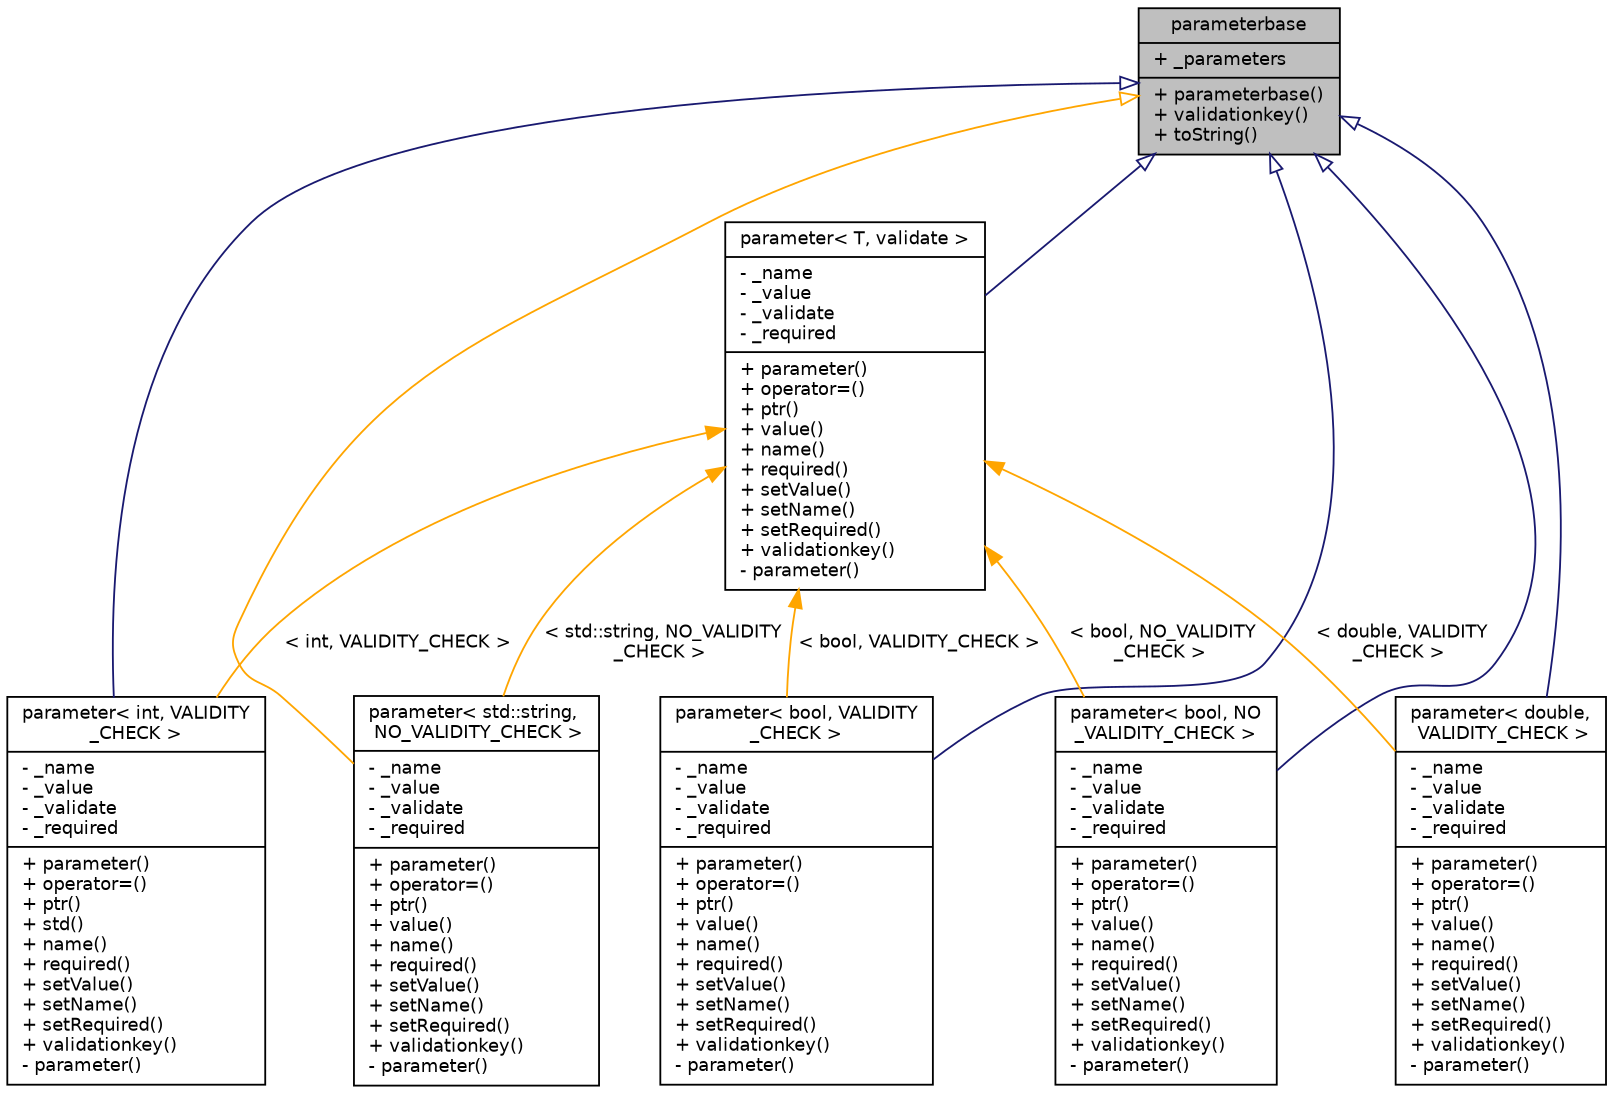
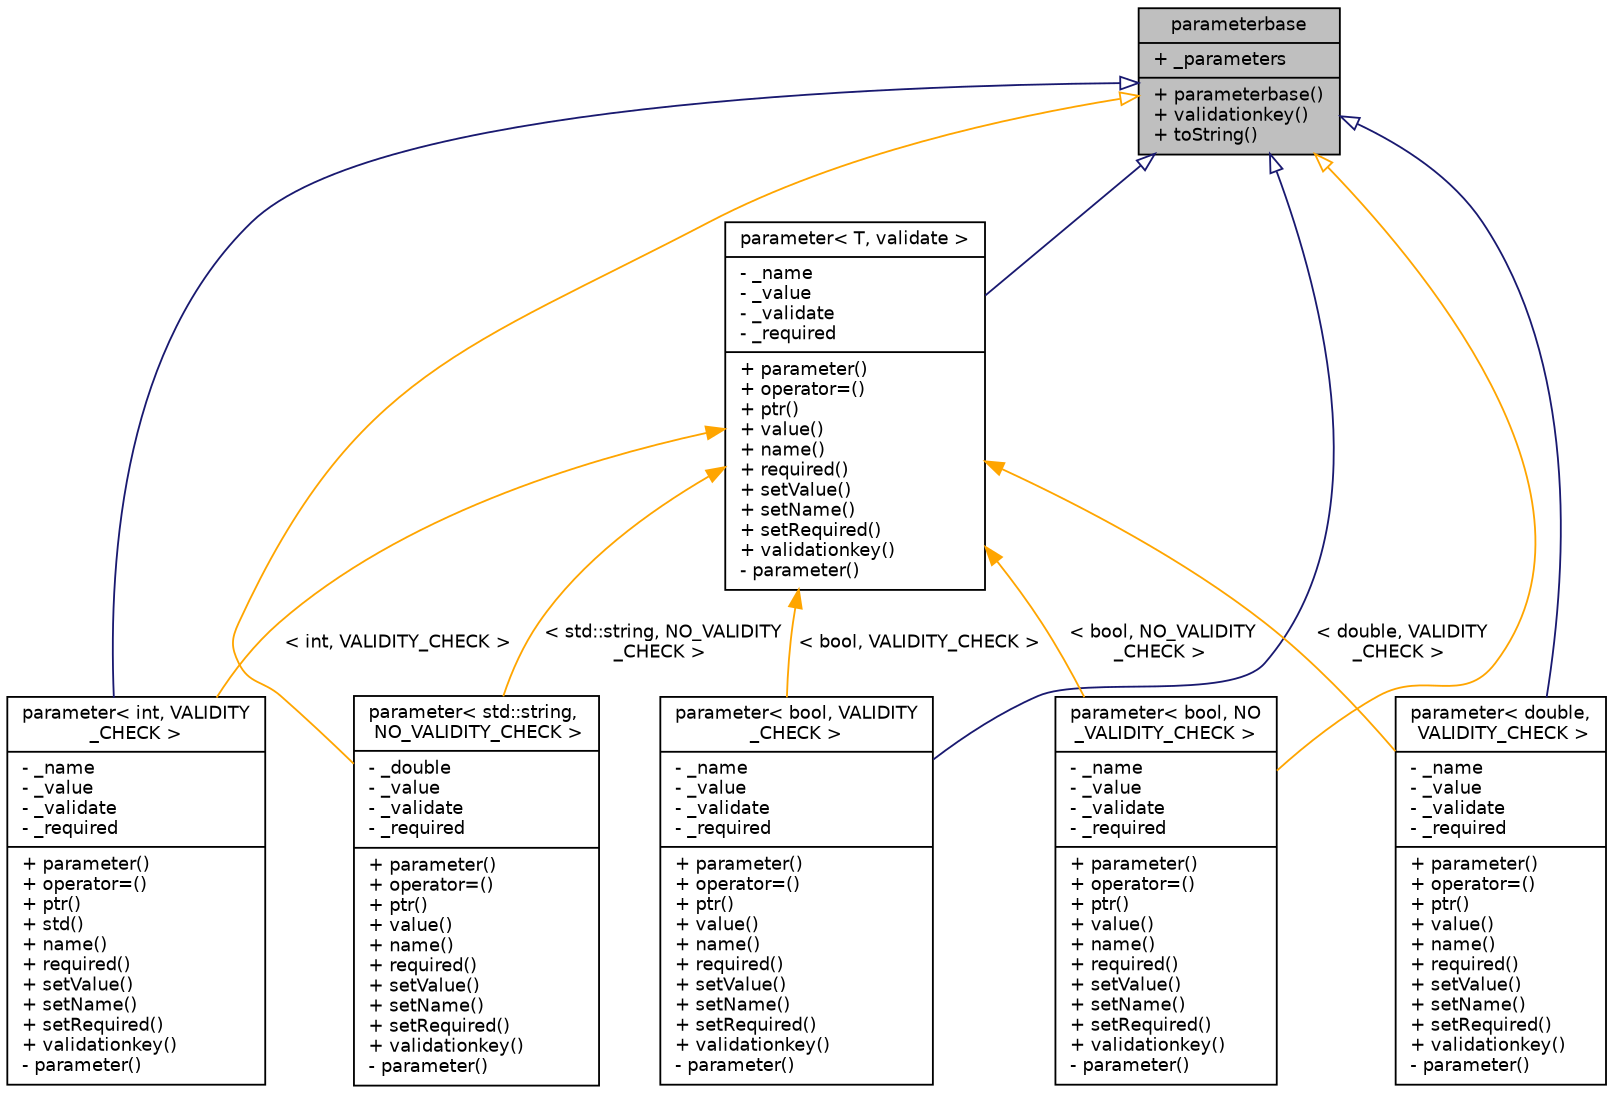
edge "parameter< bool, NO" -> "parameterbase": color midnightblue -> orange
node "parameter< std::string,": text "- _name" -> "- _double"
